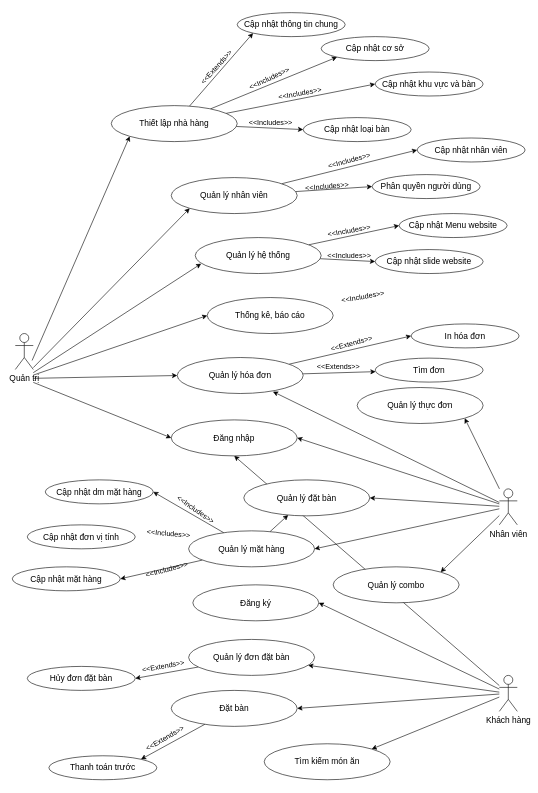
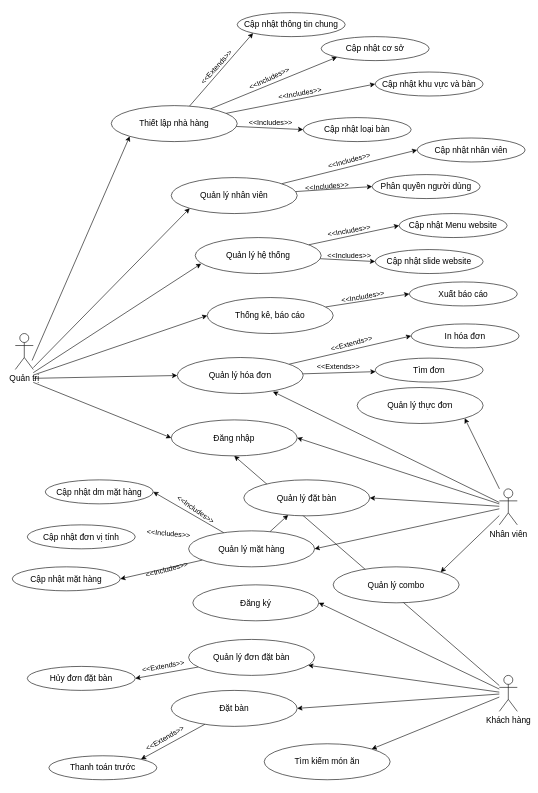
node "Xuất báo cáo": added
edge "Thống kê, báo cáo" -> "Xuất báo cáo": added
